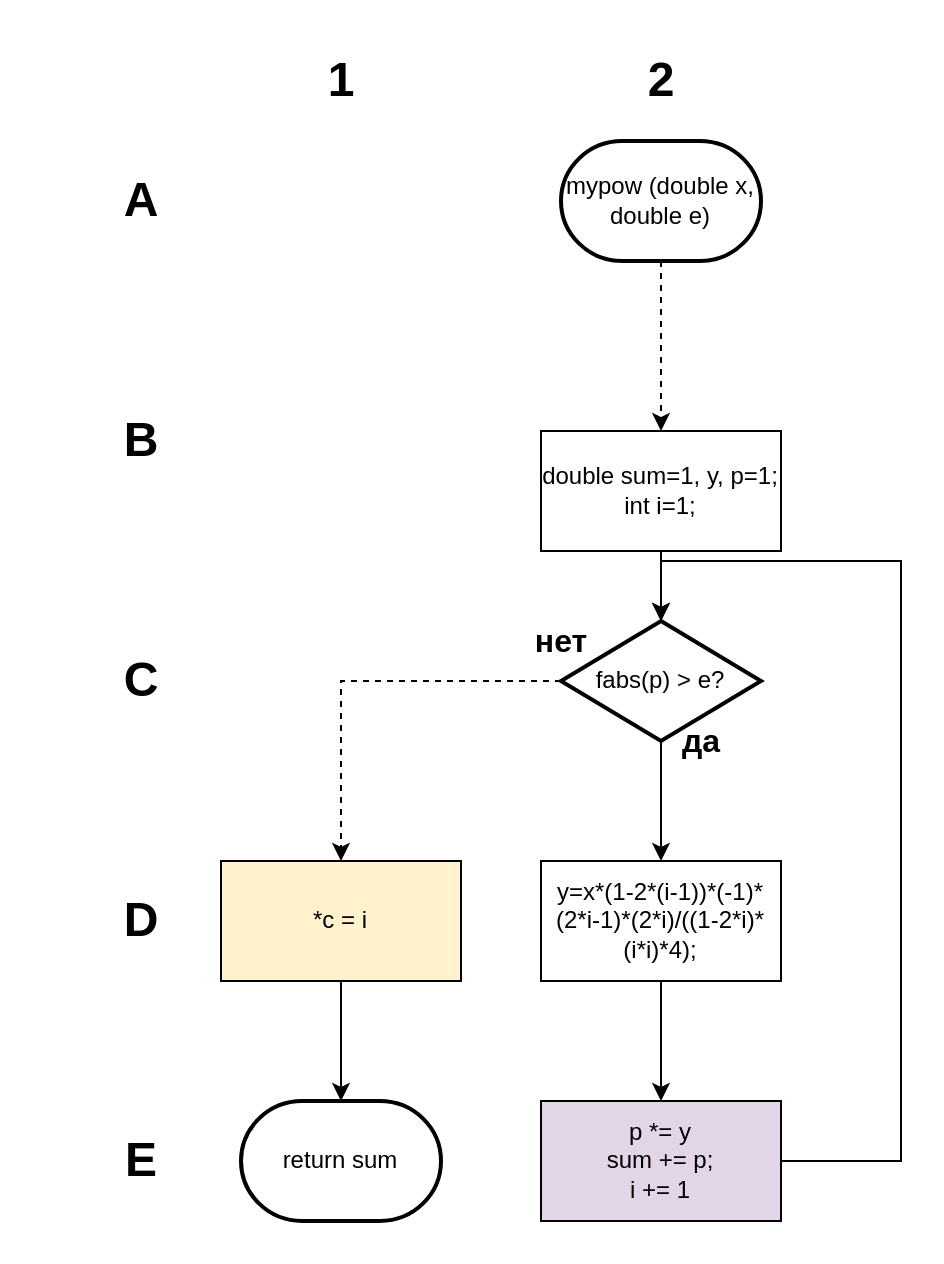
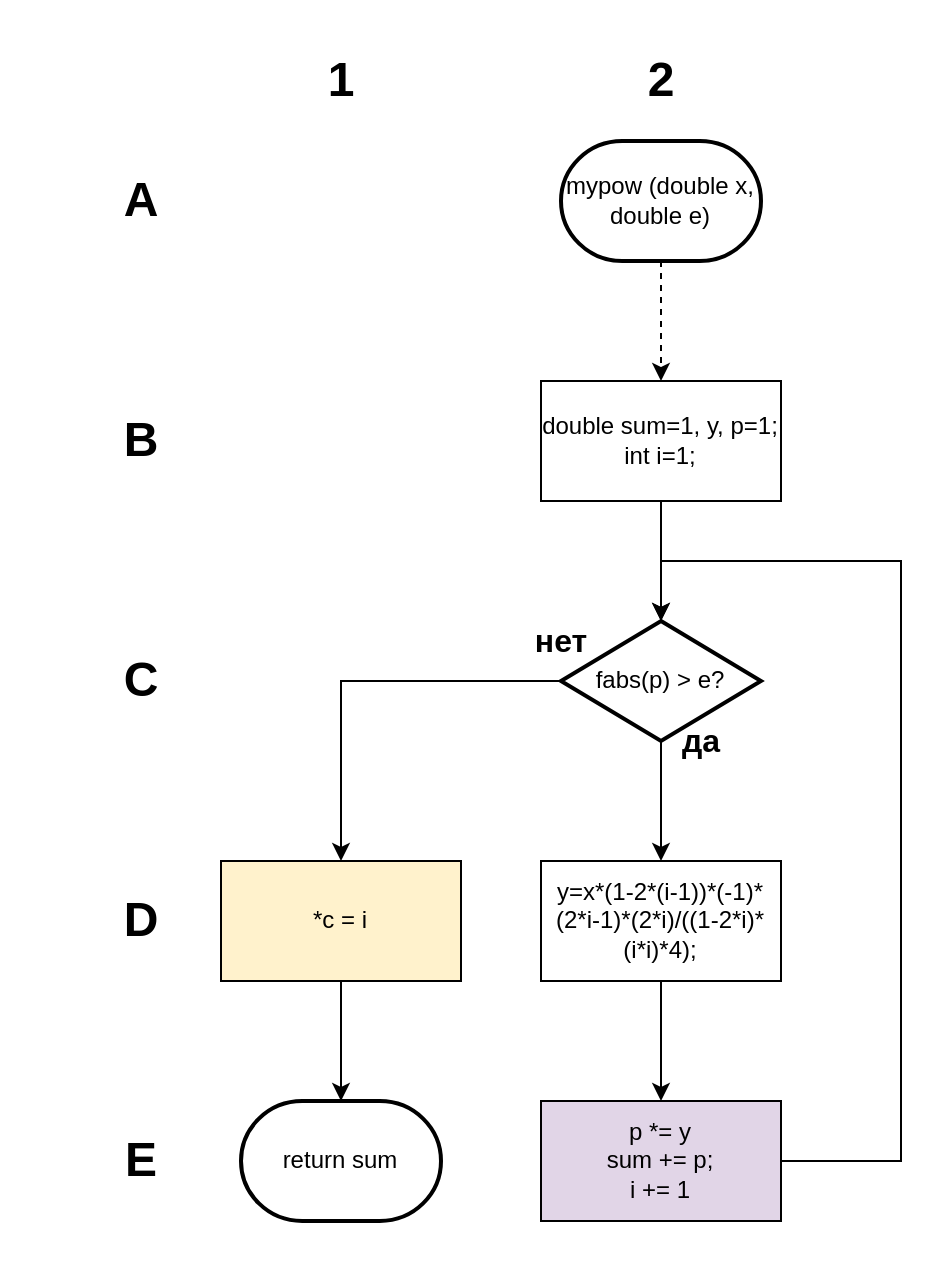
node "double sum=1, y, p=1; int i=1;": moved (661, 491) -> (661, 441)
edge "нет" -> "*c = i": style dashed -> solid
